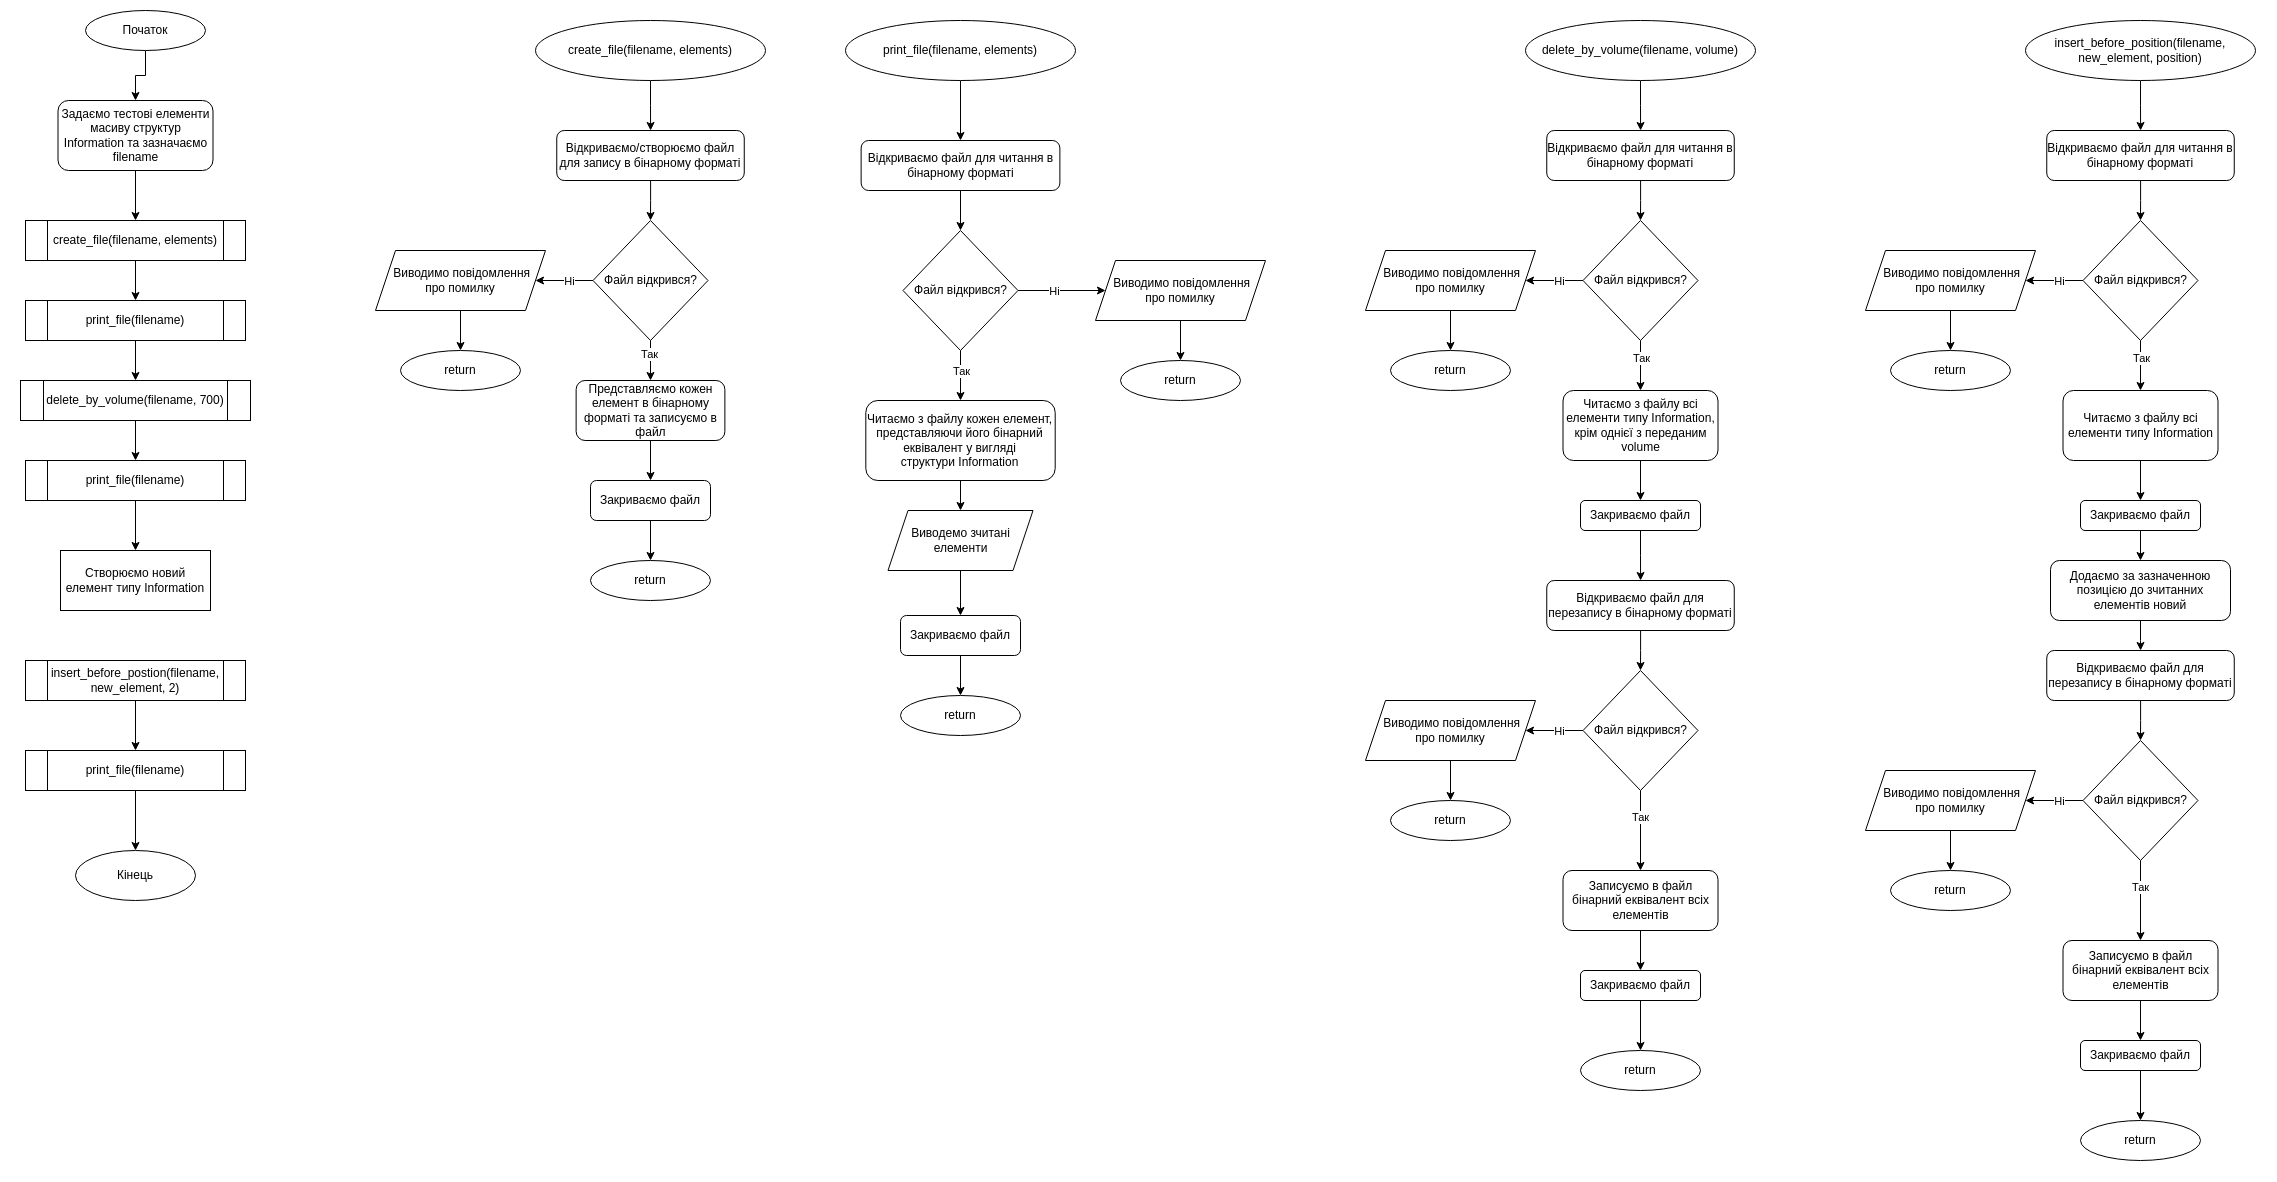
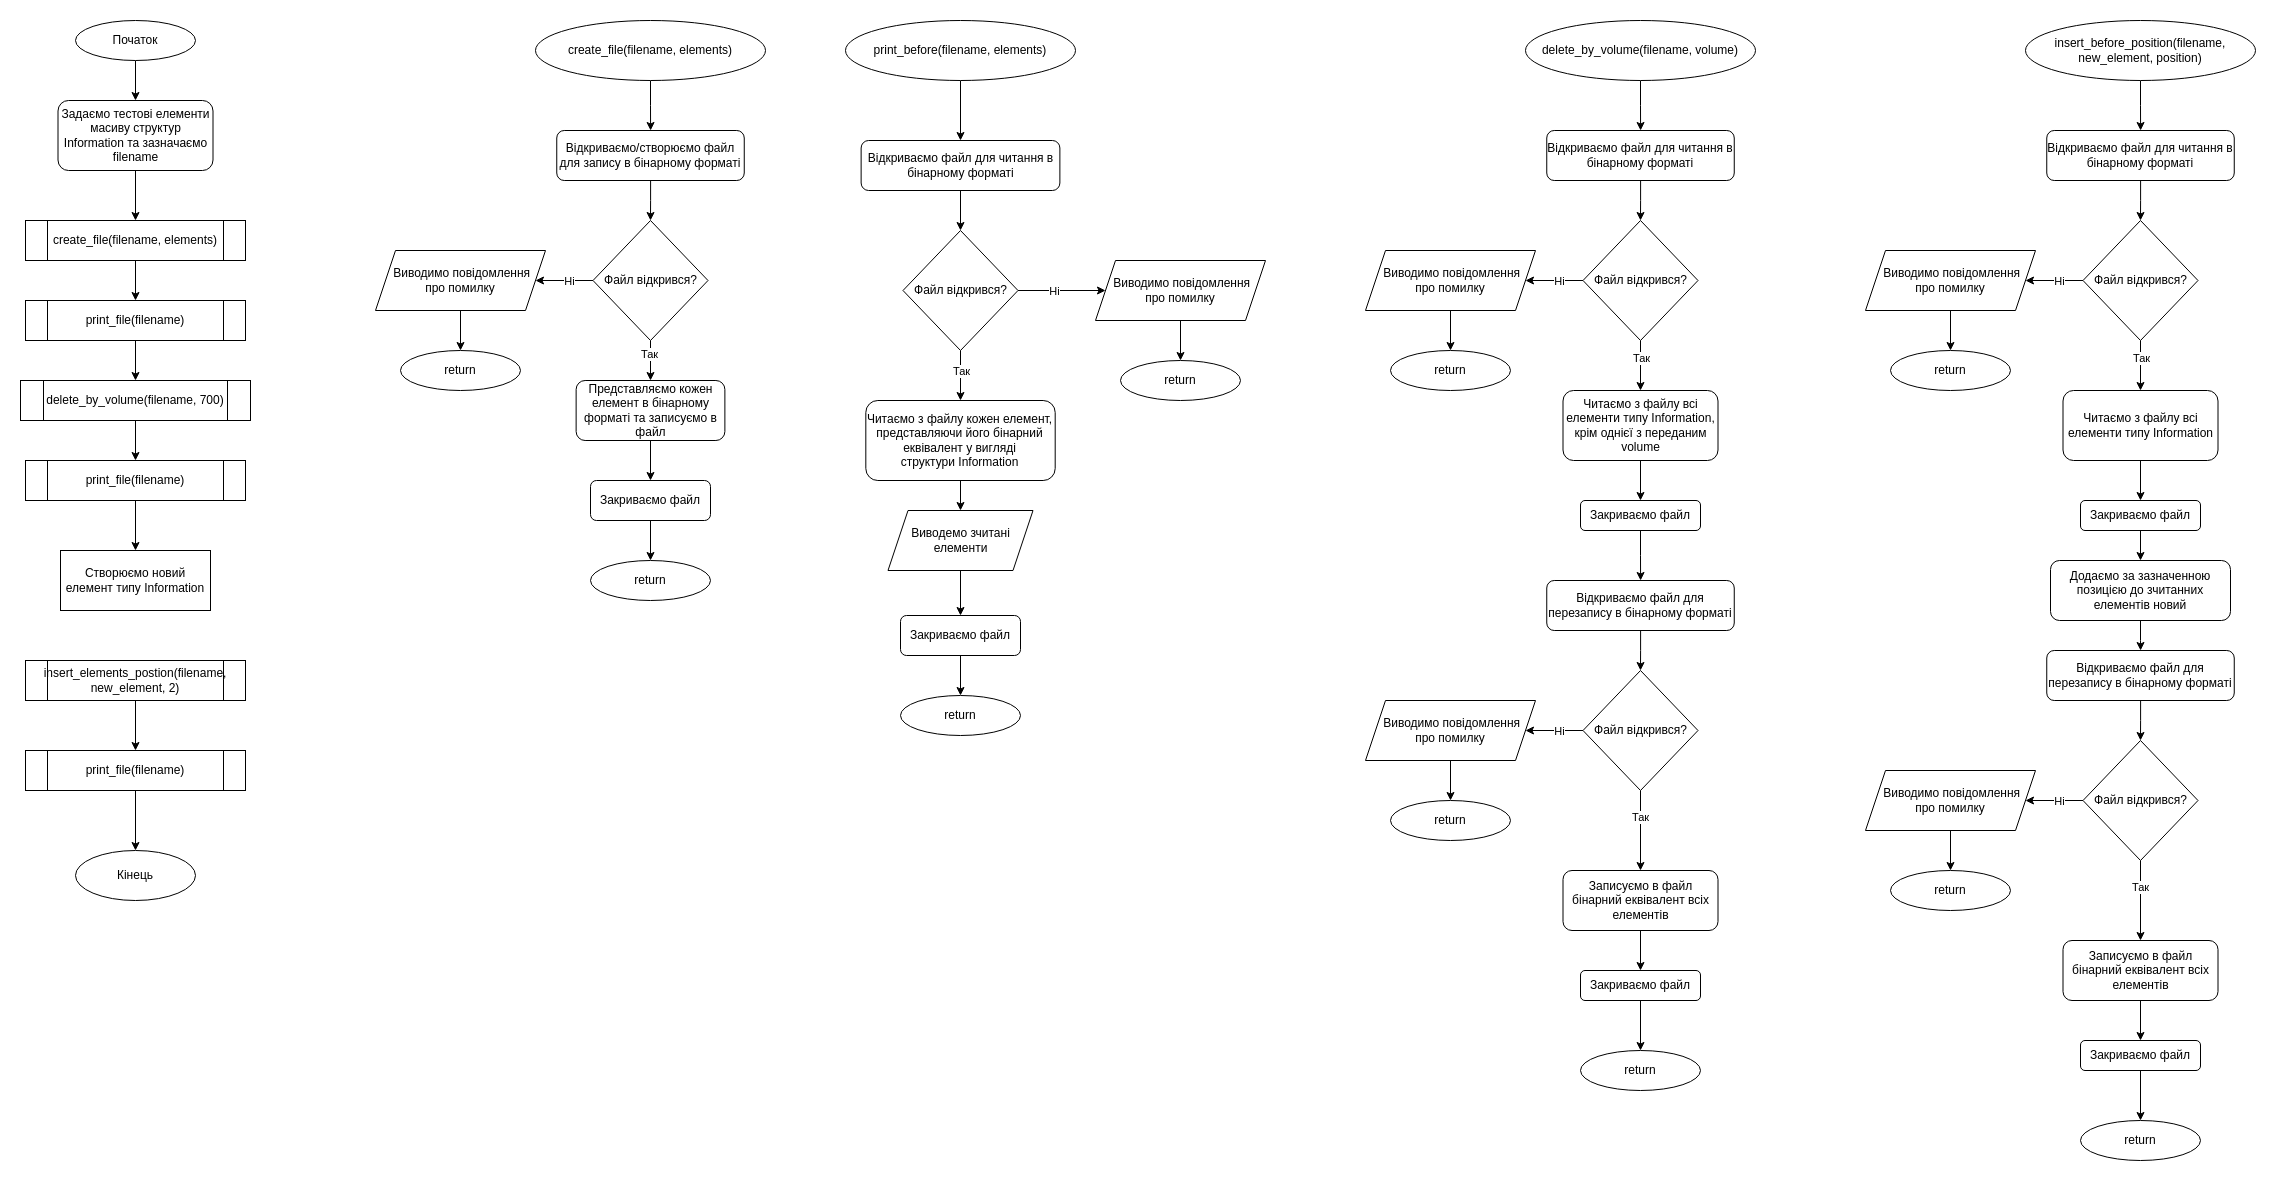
node "Початок": moved (146, 31) -> (136, 41)
node "print_file(filename, elements)": label "print_file(filename, elements)" -> "print_before(filename, elements)"
node "insert_before_postion(filename, new_element, 2)": label "insert_before_postion(filename, new_element, 2)" -> "insert_elements_postion(filename, new_element, 2)"
